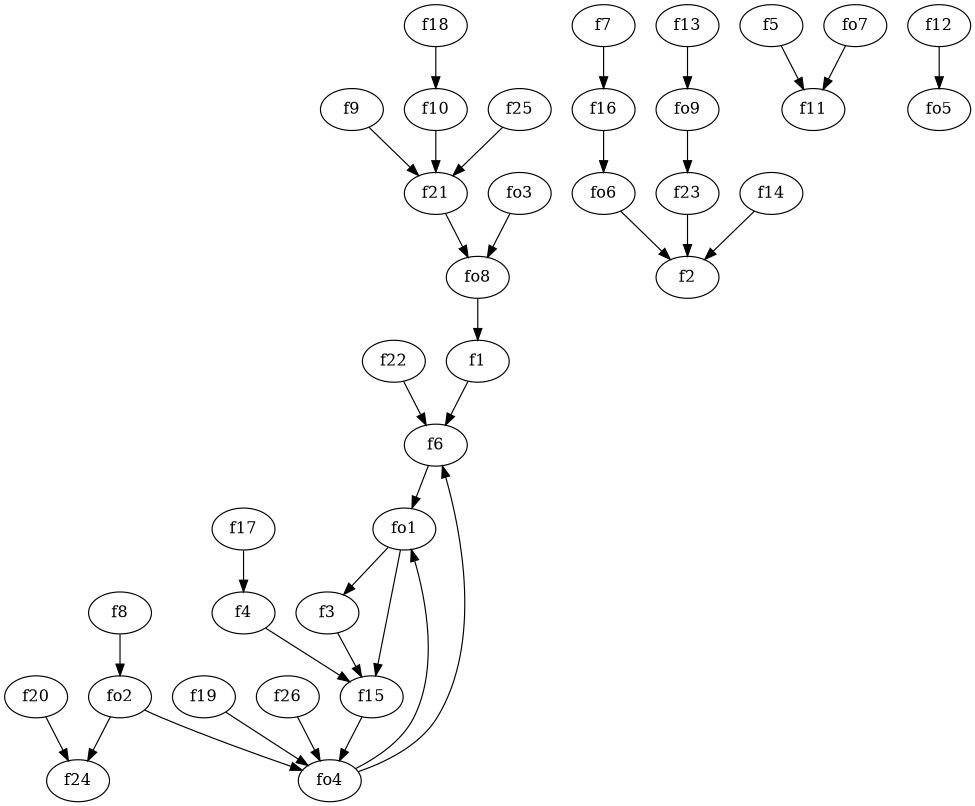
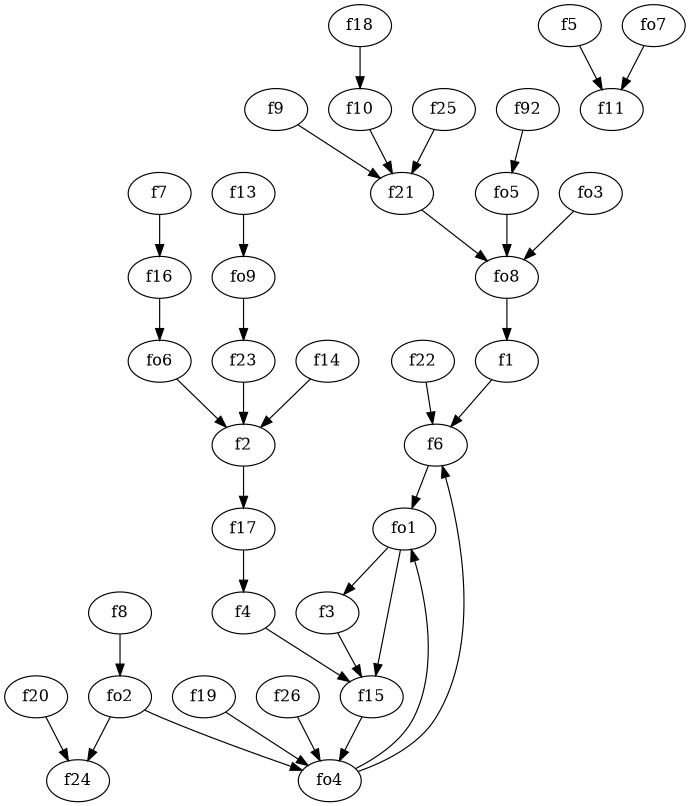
node "f12": label "f12" -> "f92"
edge "fo5" -> "fo8": added
edge "f2" -> "f17": added
